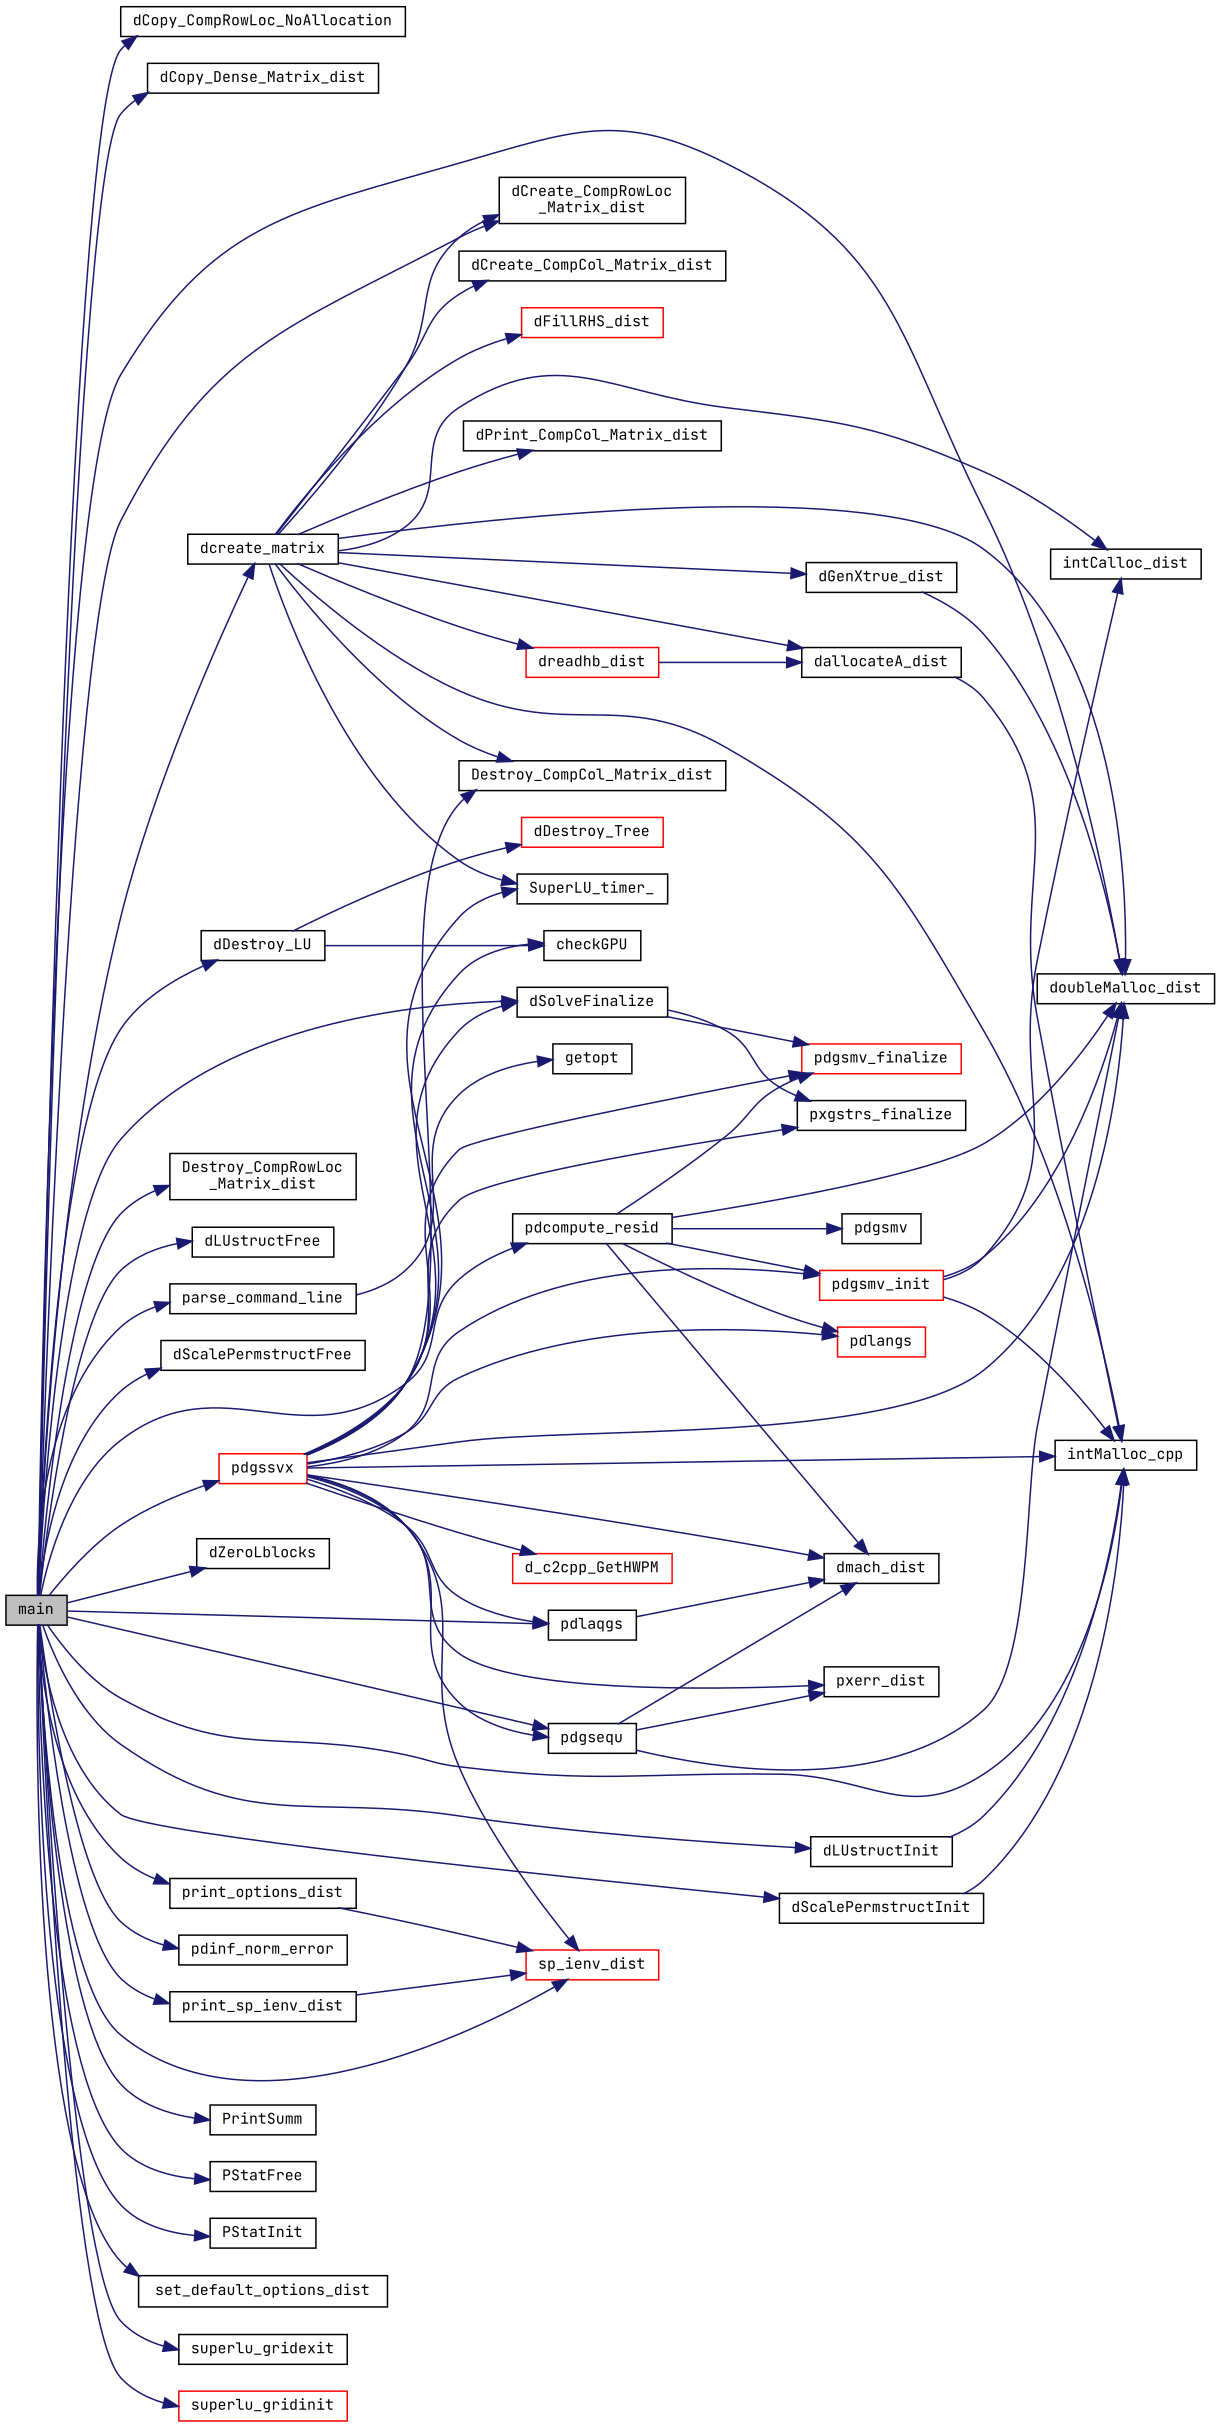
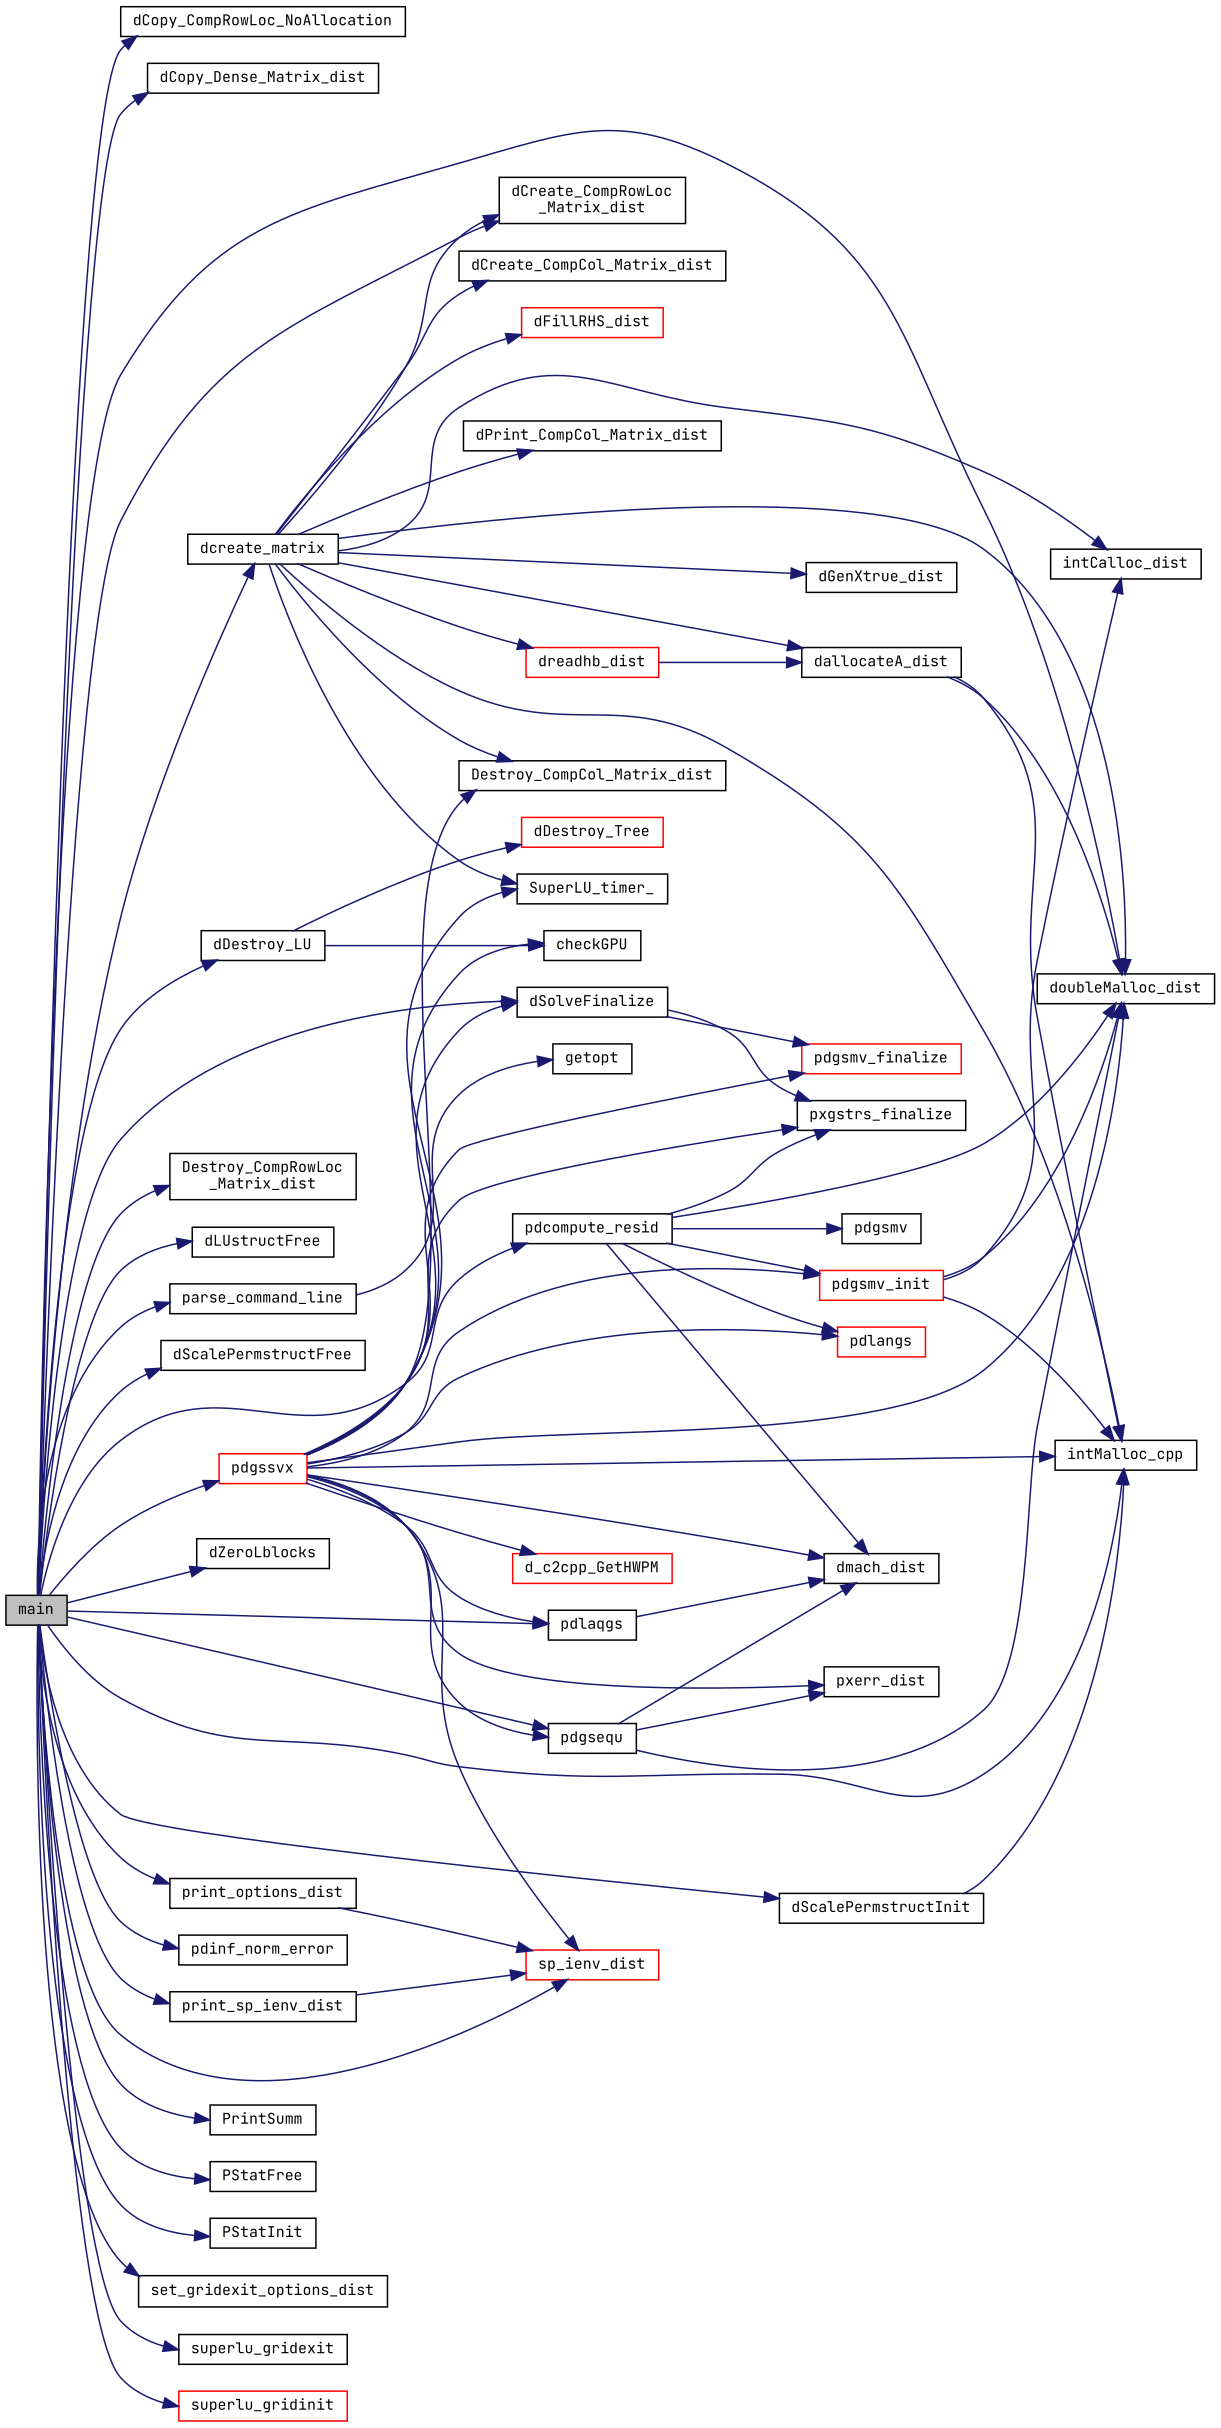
edge "dGenXtrue_dist" -> "doubleMalloc_dist": now "dallocateA_dist" -> "doubleMalloc_dist"
edge "pdcompute_resid" -> "pdgsmv_finalize": now "pdcompute_resid" -> "pxgstrs_finalize"
node "dLUstructInit": removed
node "set_default_options_dist": label "set_default_options_dist" -> "set_gridexit_options_dist"
